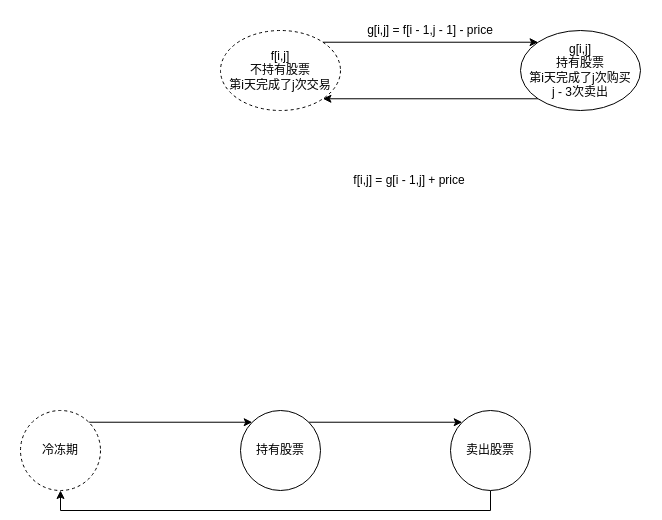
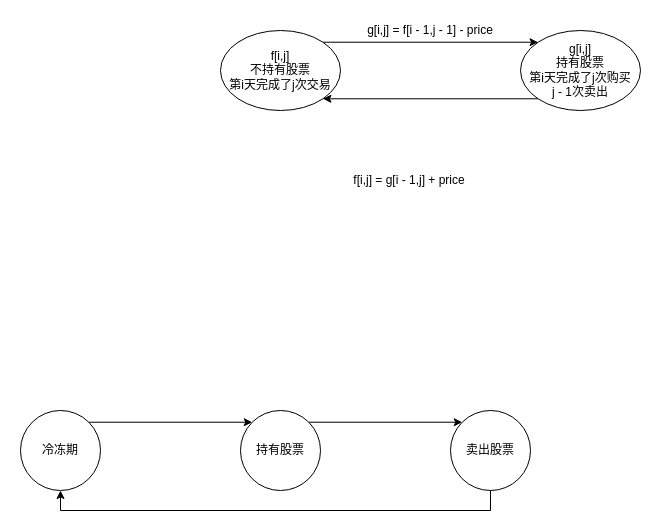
node "f[i,j] 不持有股票 第i天完成了j次交易": style dashed -> solid
node "g[i,j] 持有股票 第i天完成了j次购买 j - 3次卖出": label "g[i,j] 持有股票 第i天完成了j次购买 j - 3次卖出" -> "g[i,j] 持有股票 第i天完成了j次购买 j - 1次卖出"
node "冷冻期": style dashed -> solid
